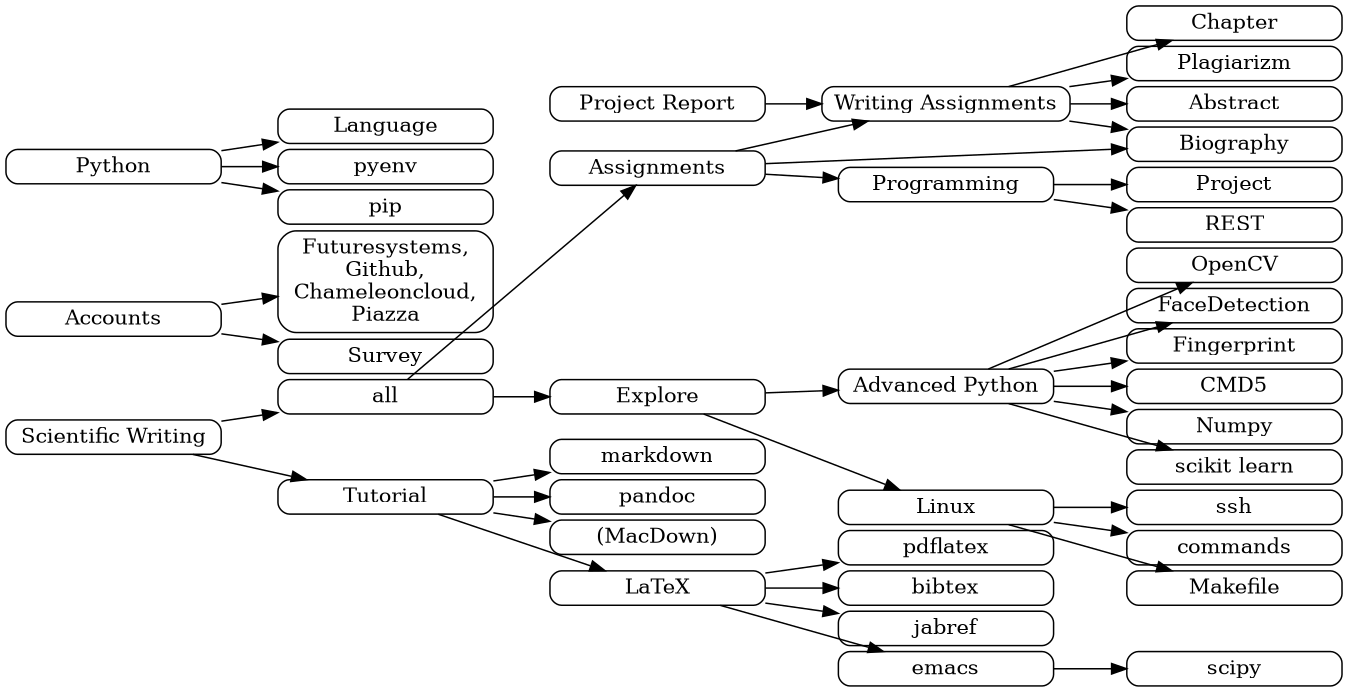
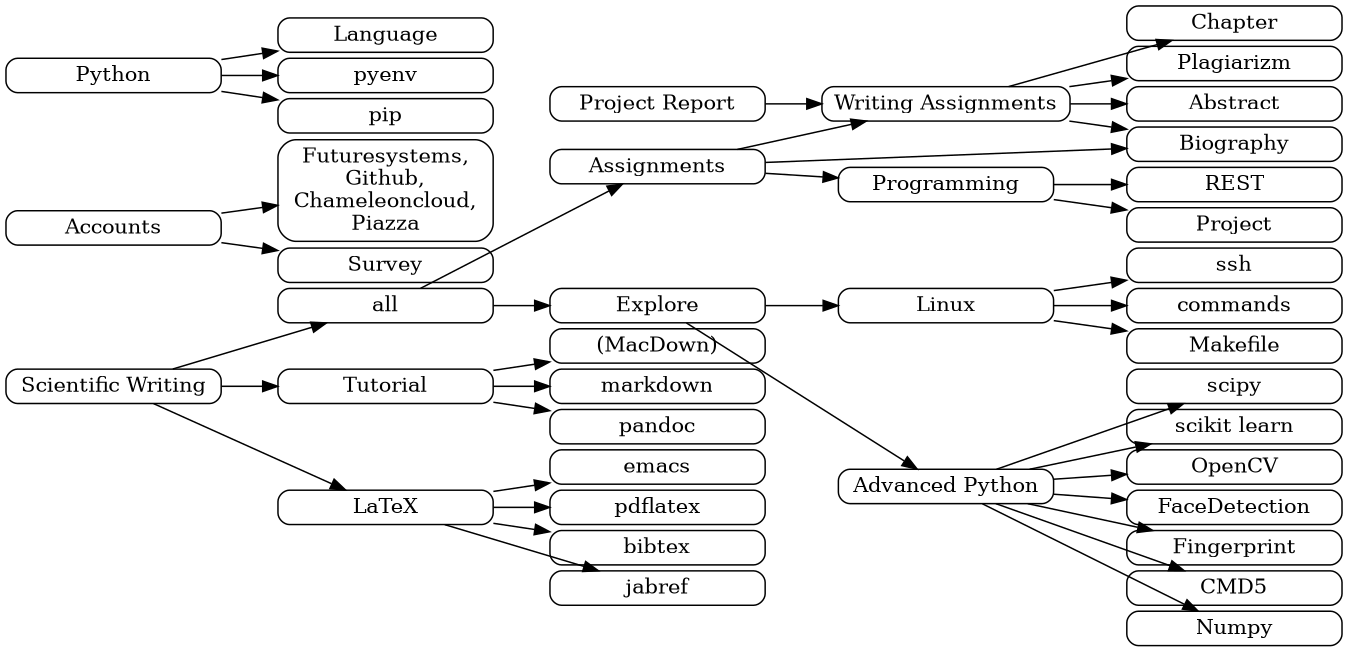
edge "Tutorial" -> "LaTeX": now "Scientific Writing" -> "LaTeX"
edge "emacs" -> "scipy": now "Advanced Python" -> "scipy"
